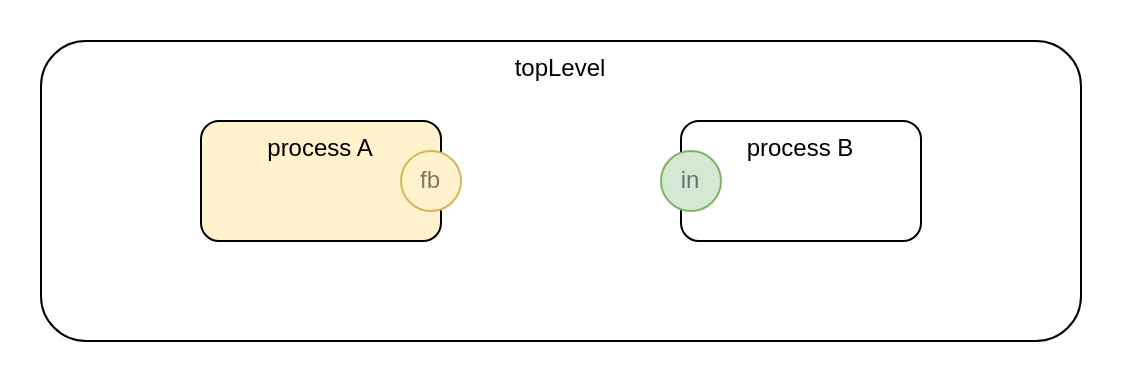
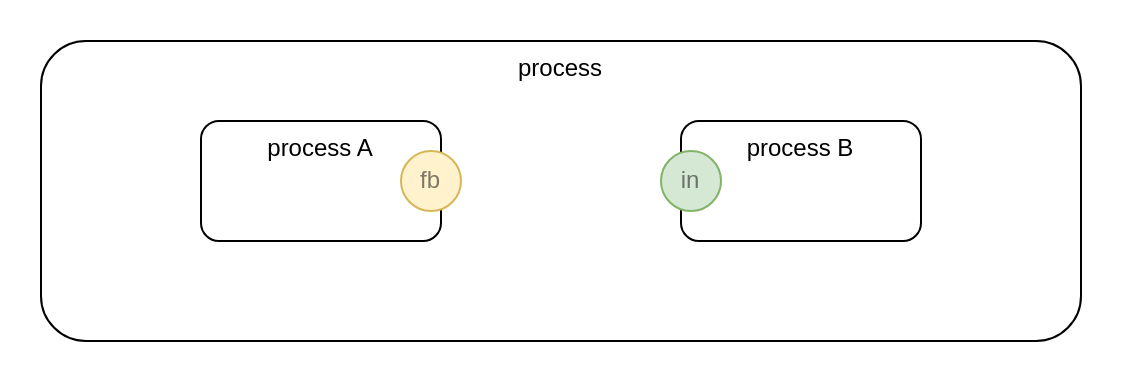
node "topLevel": label "topLevel" -> "process"
node "process A": fillcolor #fff2cc -> #ffffff
